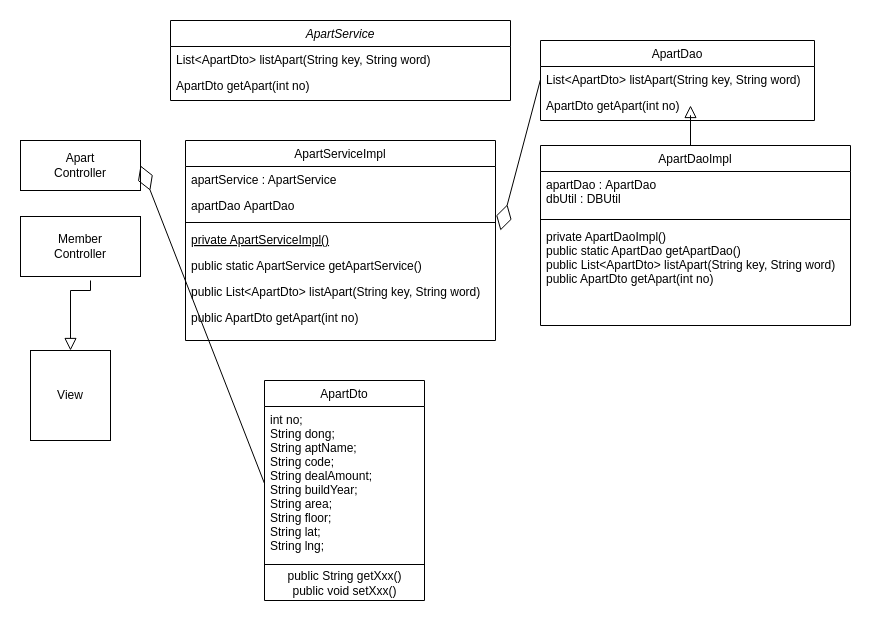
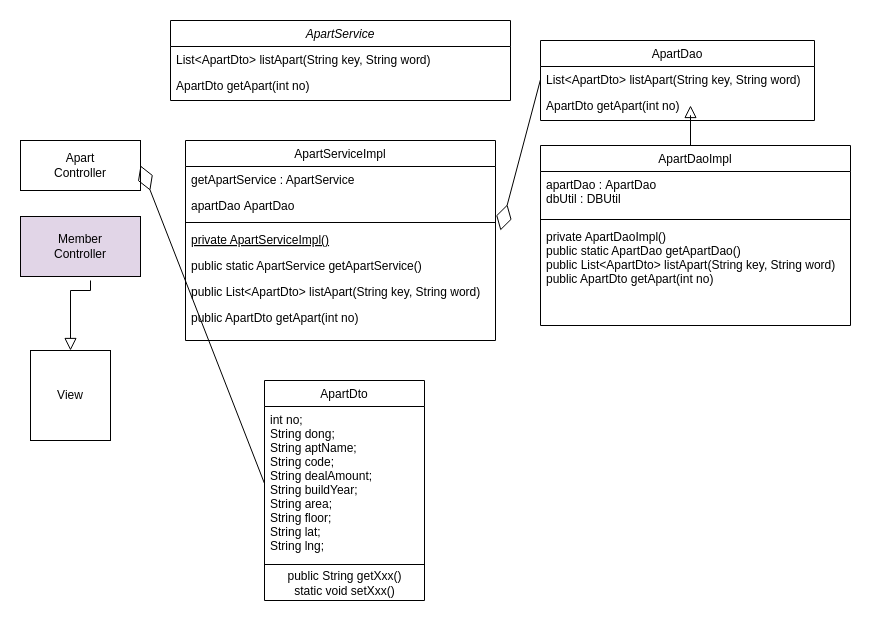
node "apartService : ApartService": label "apartService : ApartService" -> "getApartService : ApartService"
node "Member Controller": fillcolor #ffffff -> #e1d5e7
node "public String getXxx() public void setXxx()": label "public String getXxx() public void setXxx()" -> "public String getXxx() static void setXxx()"
